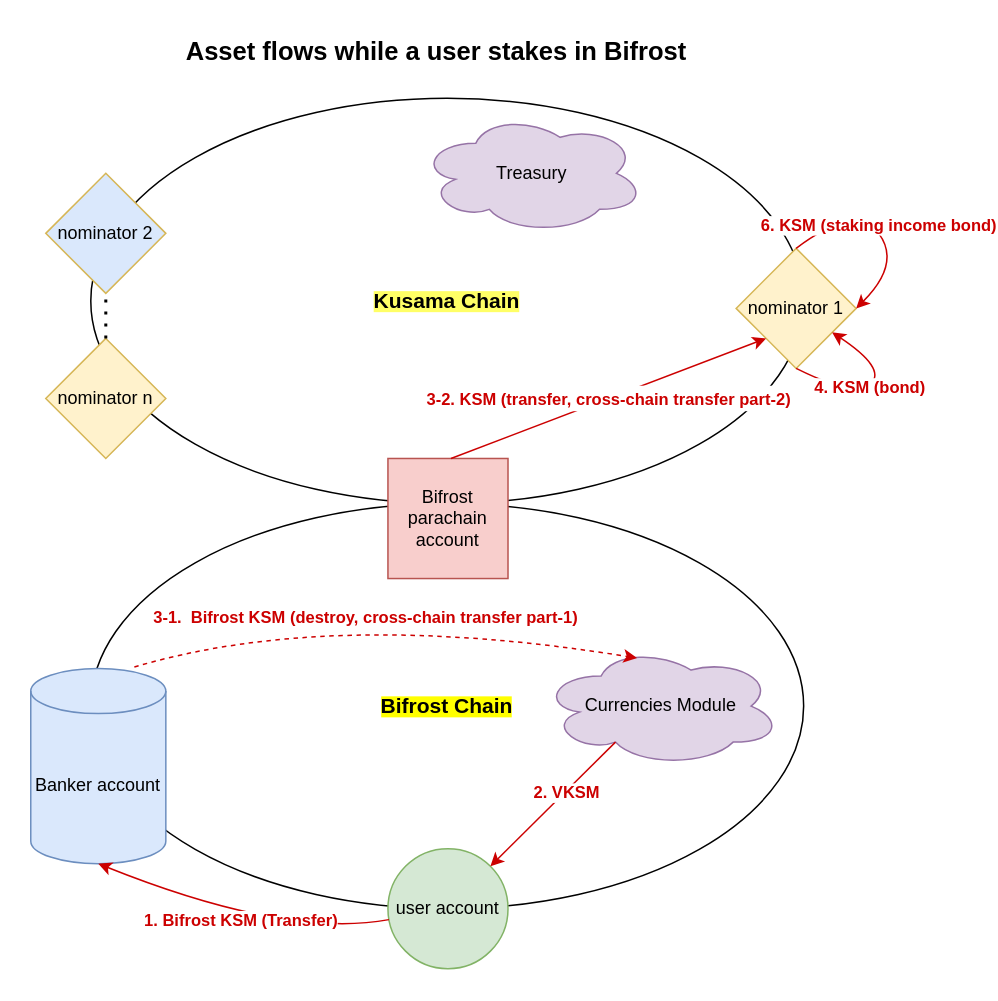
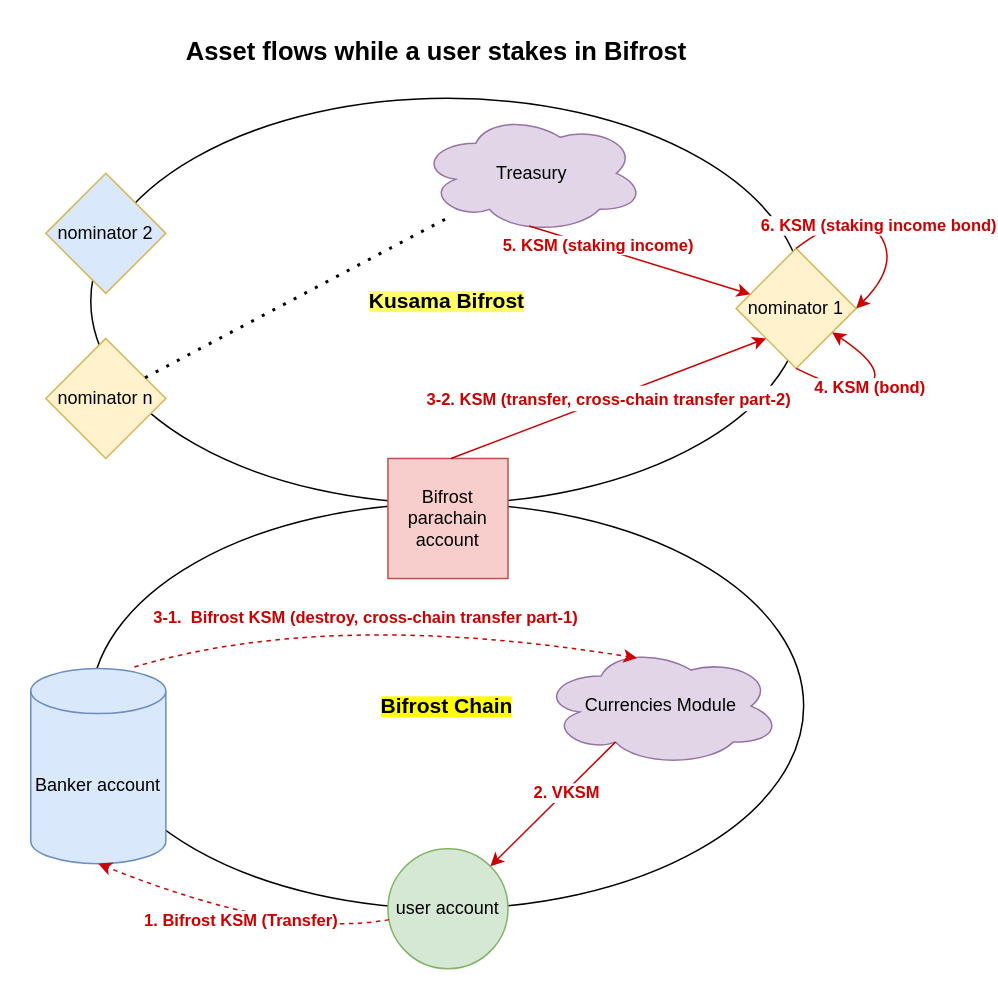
edge "Treasury" -> "nominator 1": added, label "5. KSM (staking income)"
node "Kusama Chain": label "Kusama Chain" -> "Kusama Bifrost"
edge "nominator 2" -- "nominator n": now "Treasury" -- "nominator n"
edge "user account" -> "Banker account": style solid -> dashed
